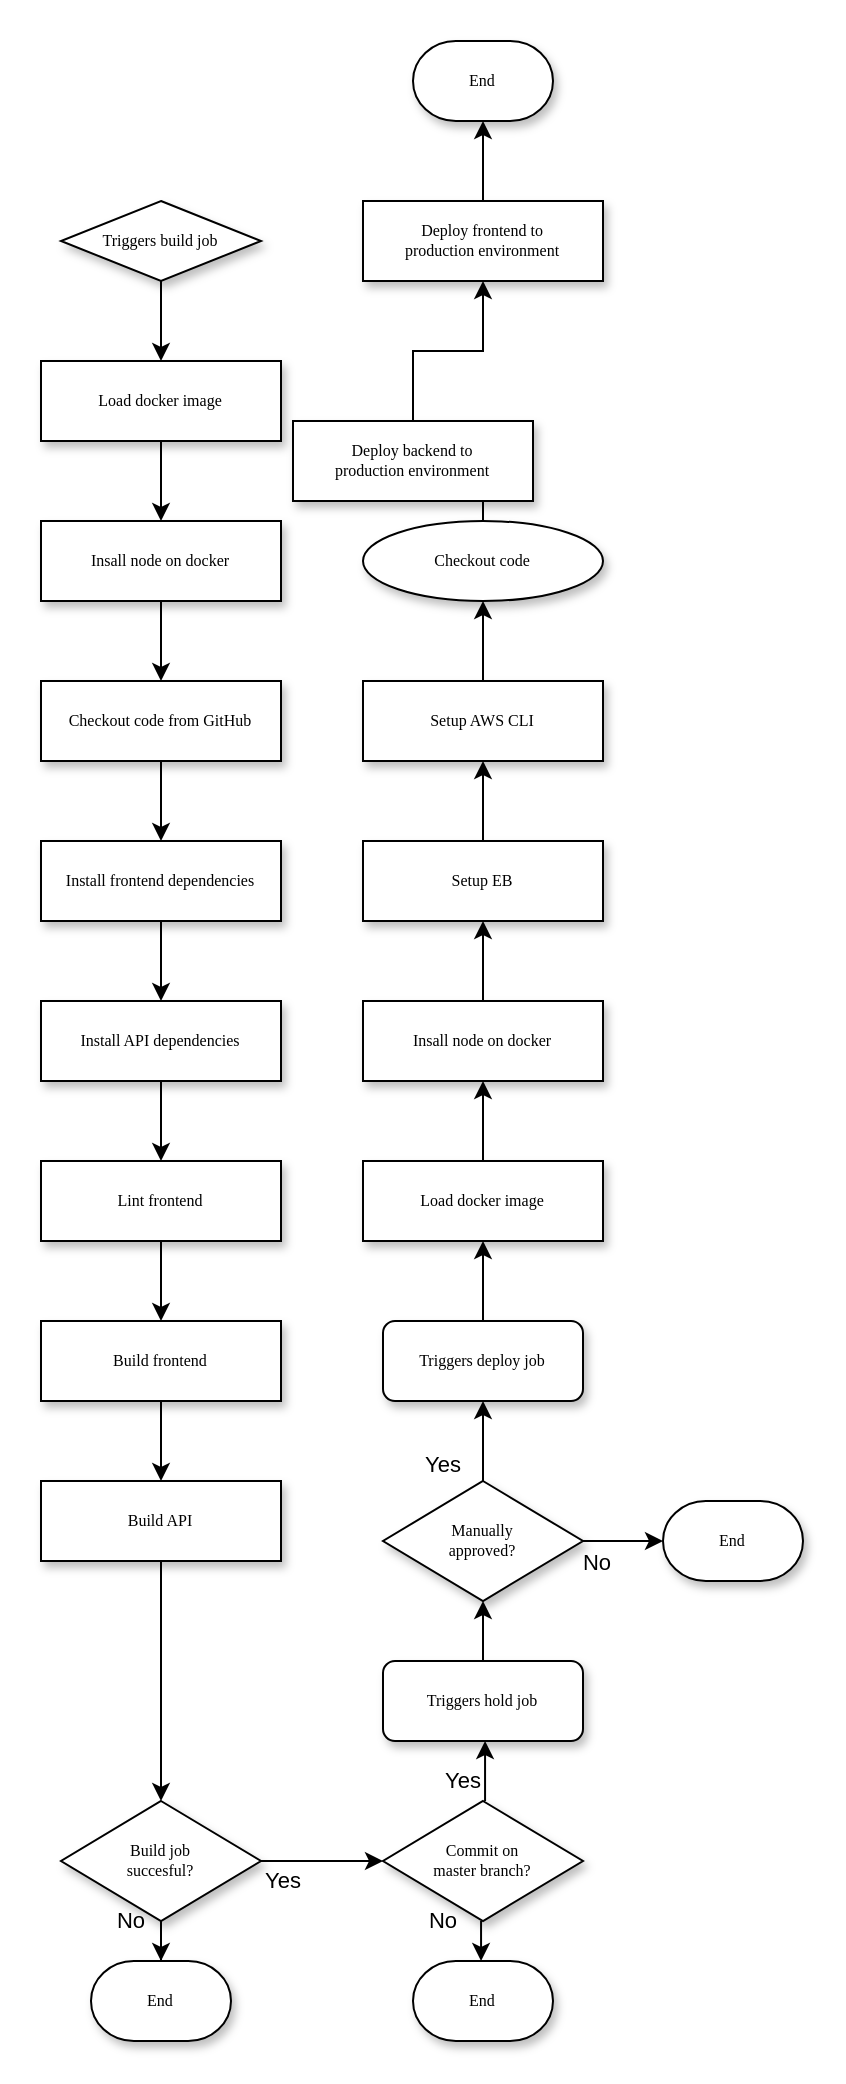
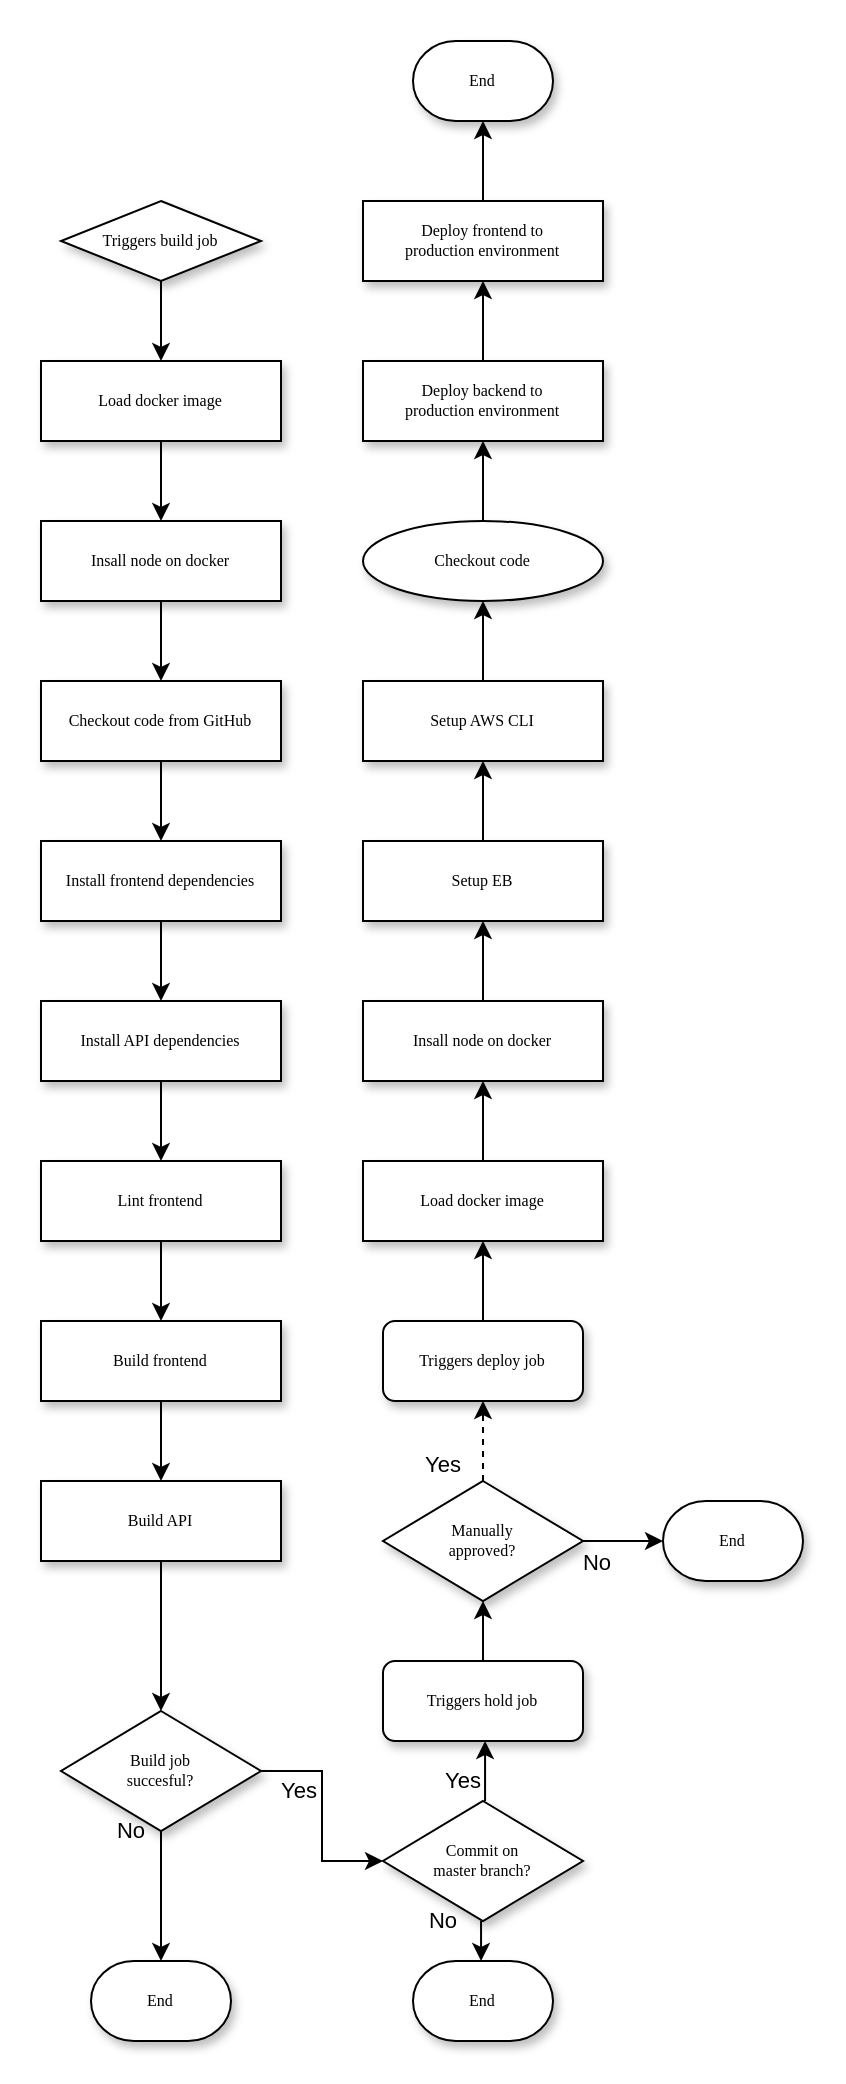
node "Deploy backend to production environment": moved (413, 461) -> (483, 401)
edge "Manually approved?" -> "Triggers deploy job": style solid -> dashed
node "Build job succesful?": moved (161, 1861) -> (161, 1771)
